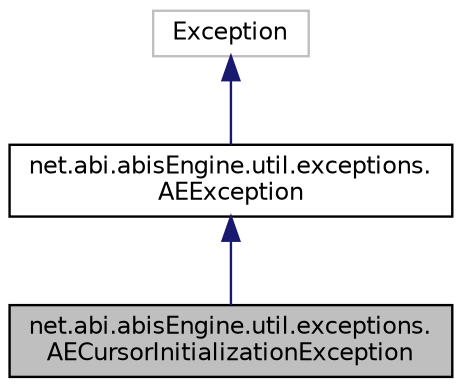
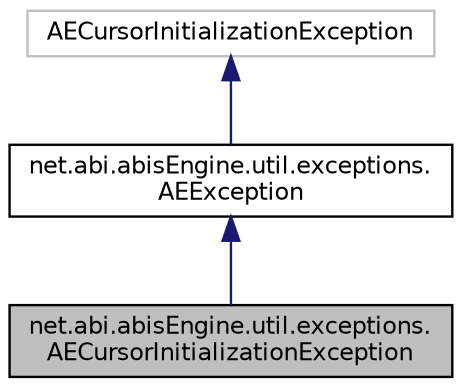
node "Exception": label "Exception" -> "AECursorInitializationException"
